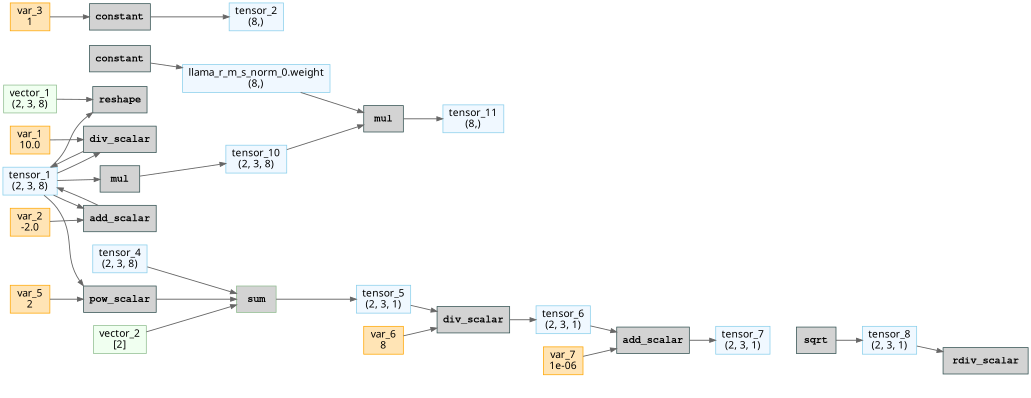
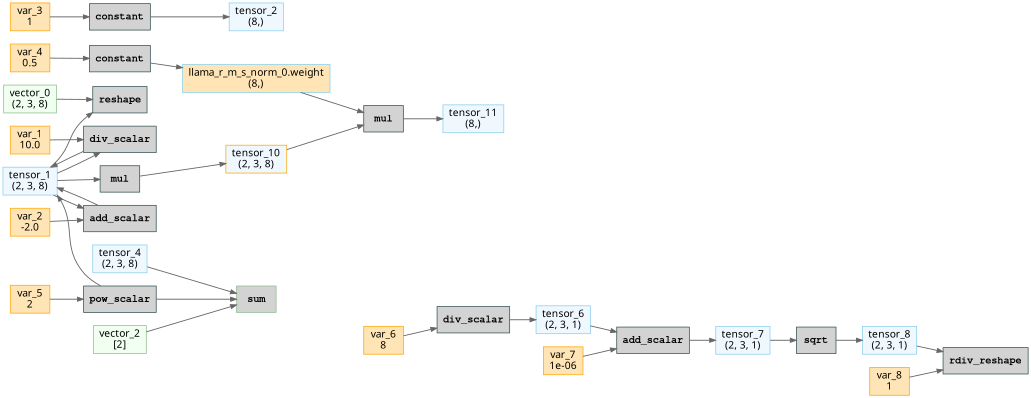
node "var_4 0.5": added
node "llama_r_m_s_norm_0.weight (8,)": fillcolor aliceblue -> moccasin
node "vector_1 (2, 3, 8)": label "vector_1 (2, 3, 8)" -> "vector_0 (2, 3, 8)"
node "tensor_10 (2, 3, 8)": color skyblue -> orange
edge "tensor_1 (2, 3, 8)" -> "pow_scalar": reversed
node "tensor_5 (2, 3, 1)": removed
edge "tensor_7 (2, 3, 1)" -> "sqrt": added
node "rdiv_scalar": label "rdiv_scalar" -> "rdiv_reshape"
node "var_8 1": added
